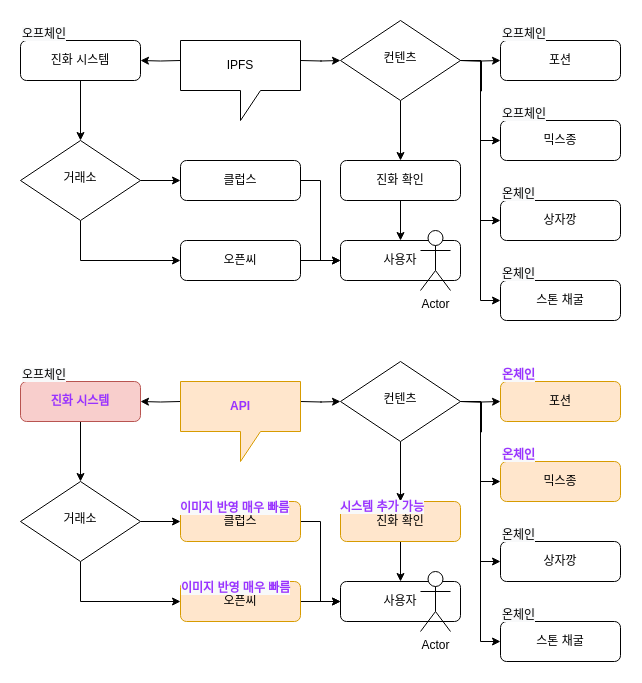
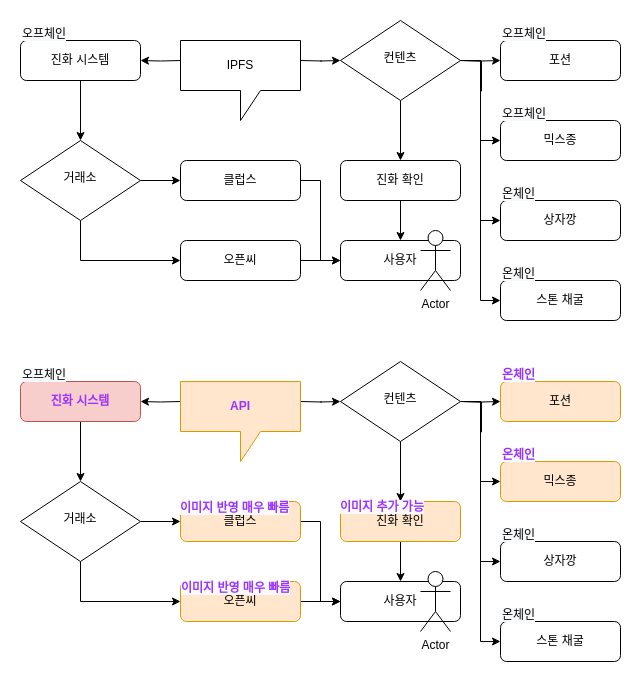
node "시스템 추가 가능": label "시스템 추가 가능" -> "이미지 추가 가능"
